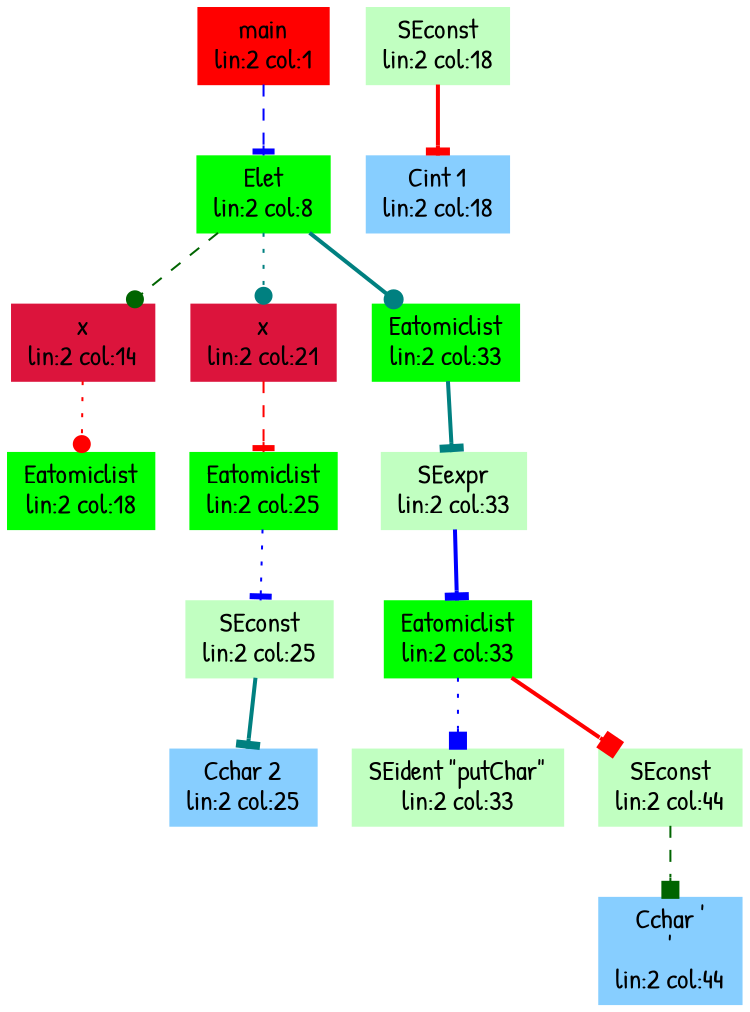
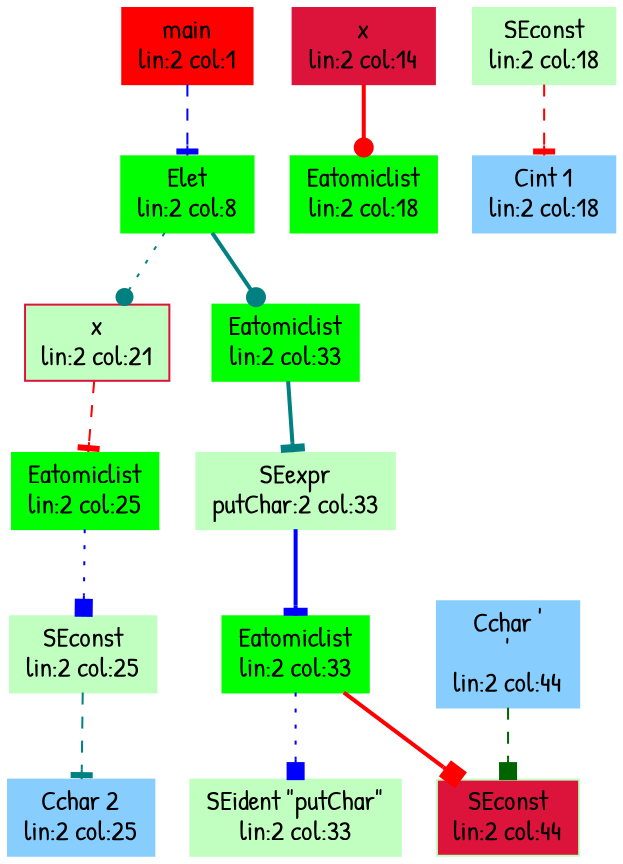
edge "SEconst lin:2 col:18" -> "Cint 1 lin:2 col:18": style bold -> dashed
edge "Elet lin:2 col:8" -> "x lin:2 col:14": removed
node "x lin:2 col:21": fillcolor crimson -> darkseagreen1
edge "x lin:2 col:14" -> "Eatomiclist lin:2 col:18": style dotted -> bold
node "SEexpr lin:2 col:33": label "SEexpr lin:2 col:33" -> "SEexpr putChar:2 col:33"
edge "Eatomiclist lin:2 col:25" -> "SEconst lin:2 col:25": arrowhead tee -> box
edge "SEconst lin:2 col:25" -> "Cchar 2 lin:2 col:25": style bold -> dashed
node "SEconst lin:2 col:44": fillcolor darkseagreen1 -> crimson
edge "SEconst lin:2 col:44" -> "Cchar ' ' lin:2 col:44": reversed
